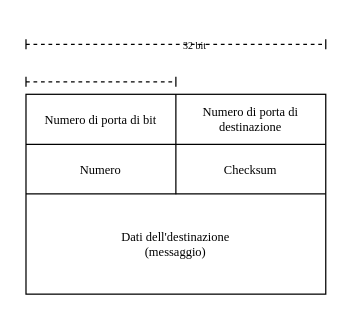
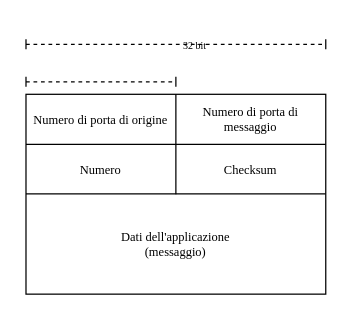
node "Numero di porta di bit": label "Numero di porta di bit" -> "Numero di porta di origine"
node "Numero di porta di destinazione": label "Numero di porta di destinazione" -> "Numero di porta di messaggio"
node "Dati dell'destinazione (messaggio)": label "Dati dell'destinazione (messaggio)" -> "Dati dell'applicazione (messaggio)"
